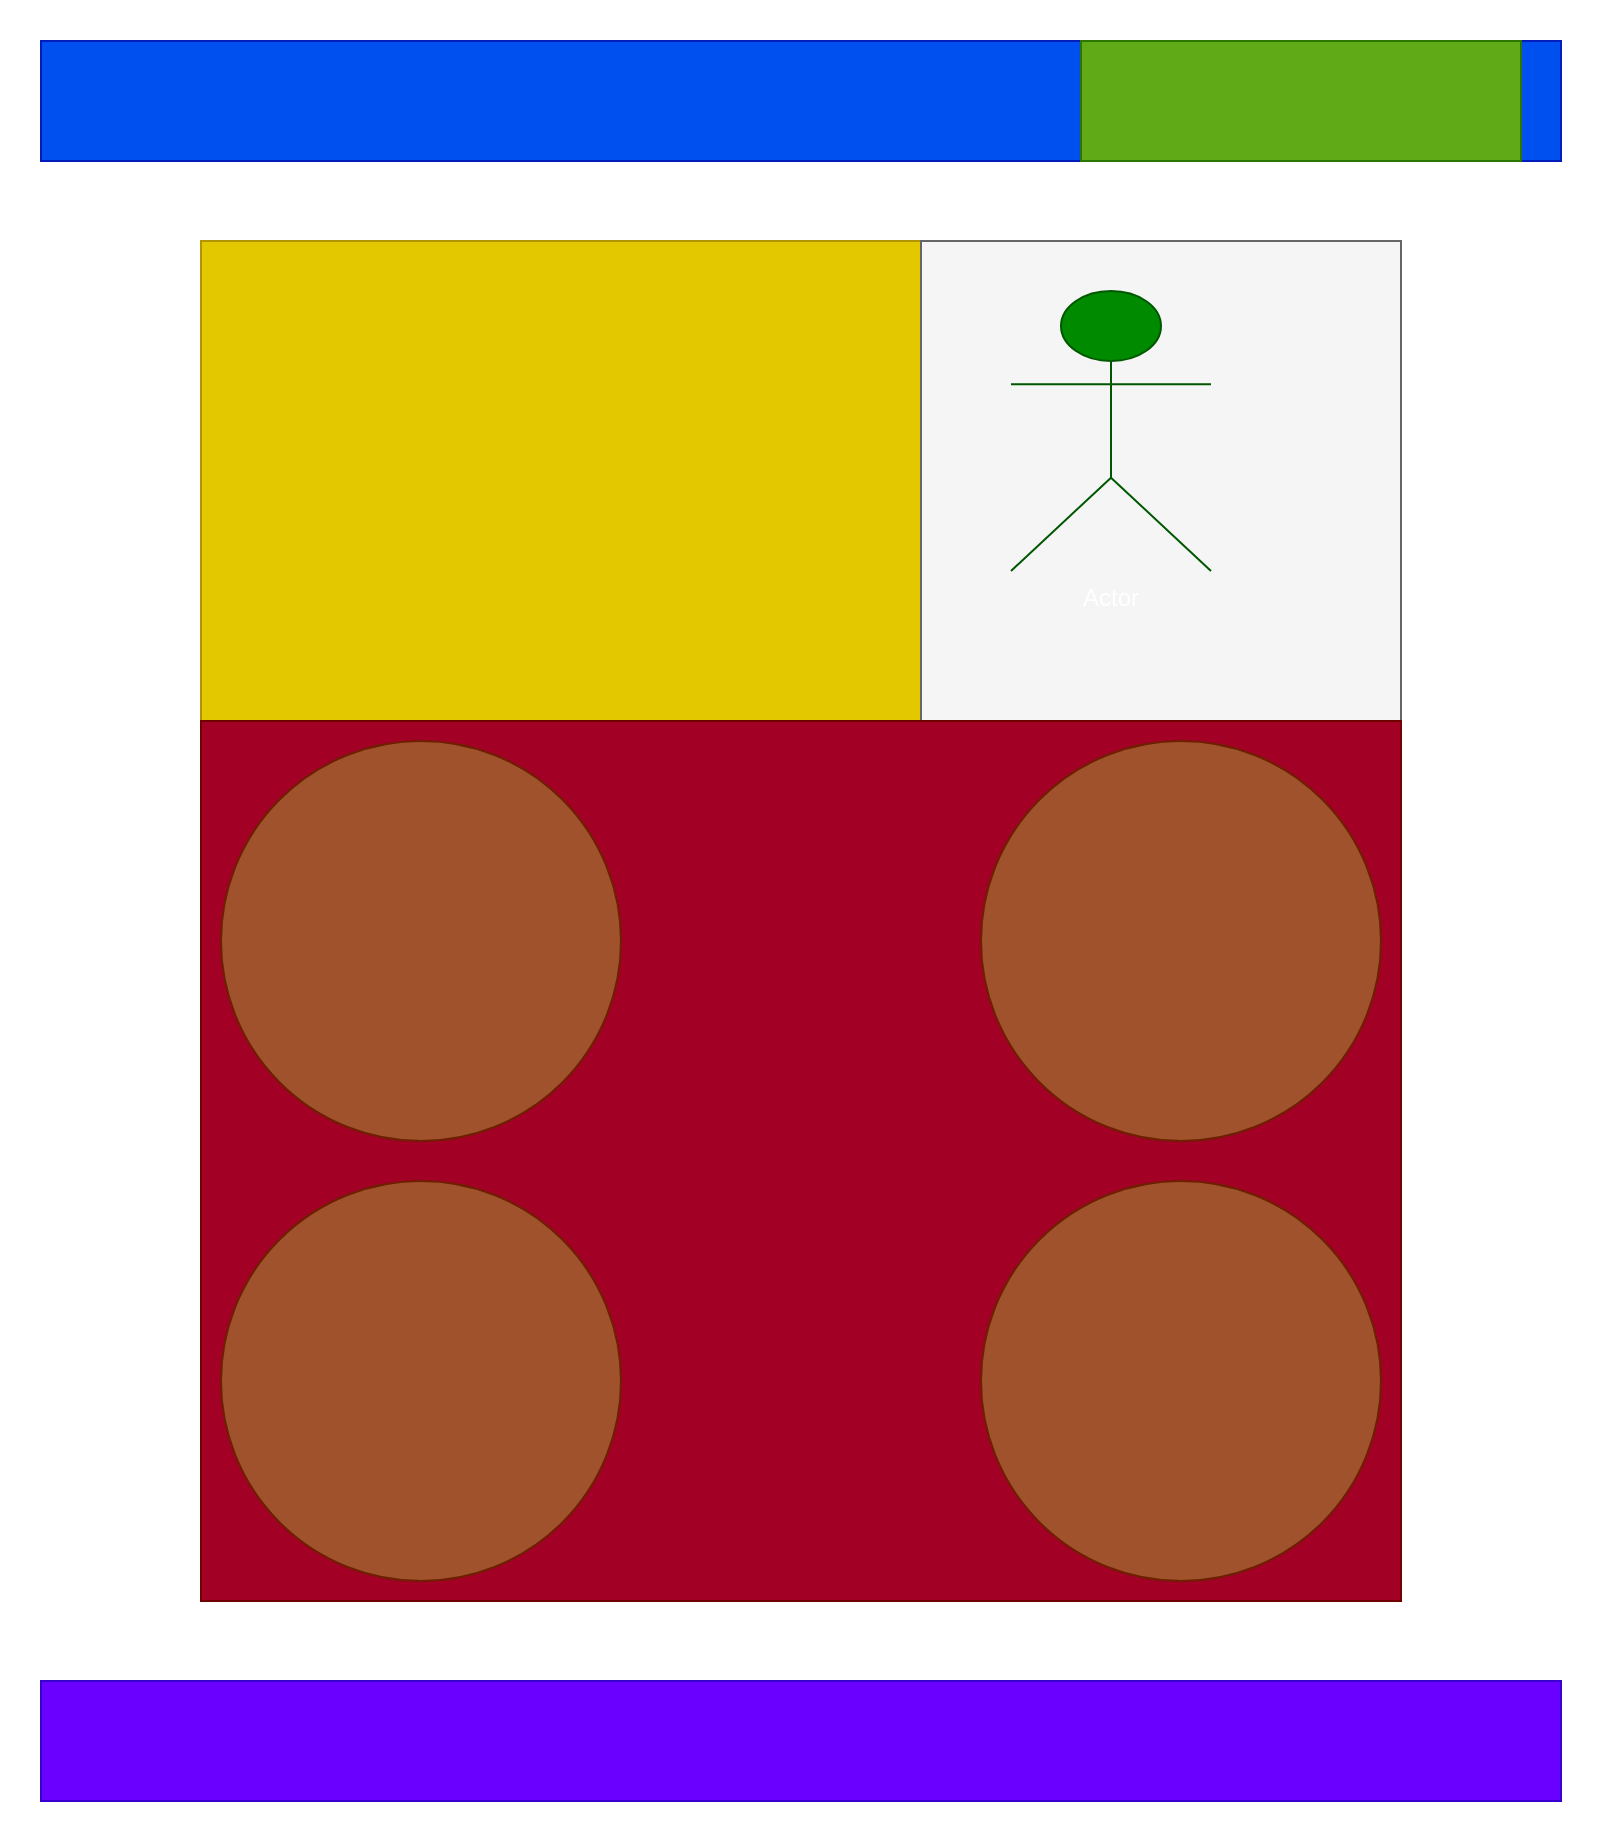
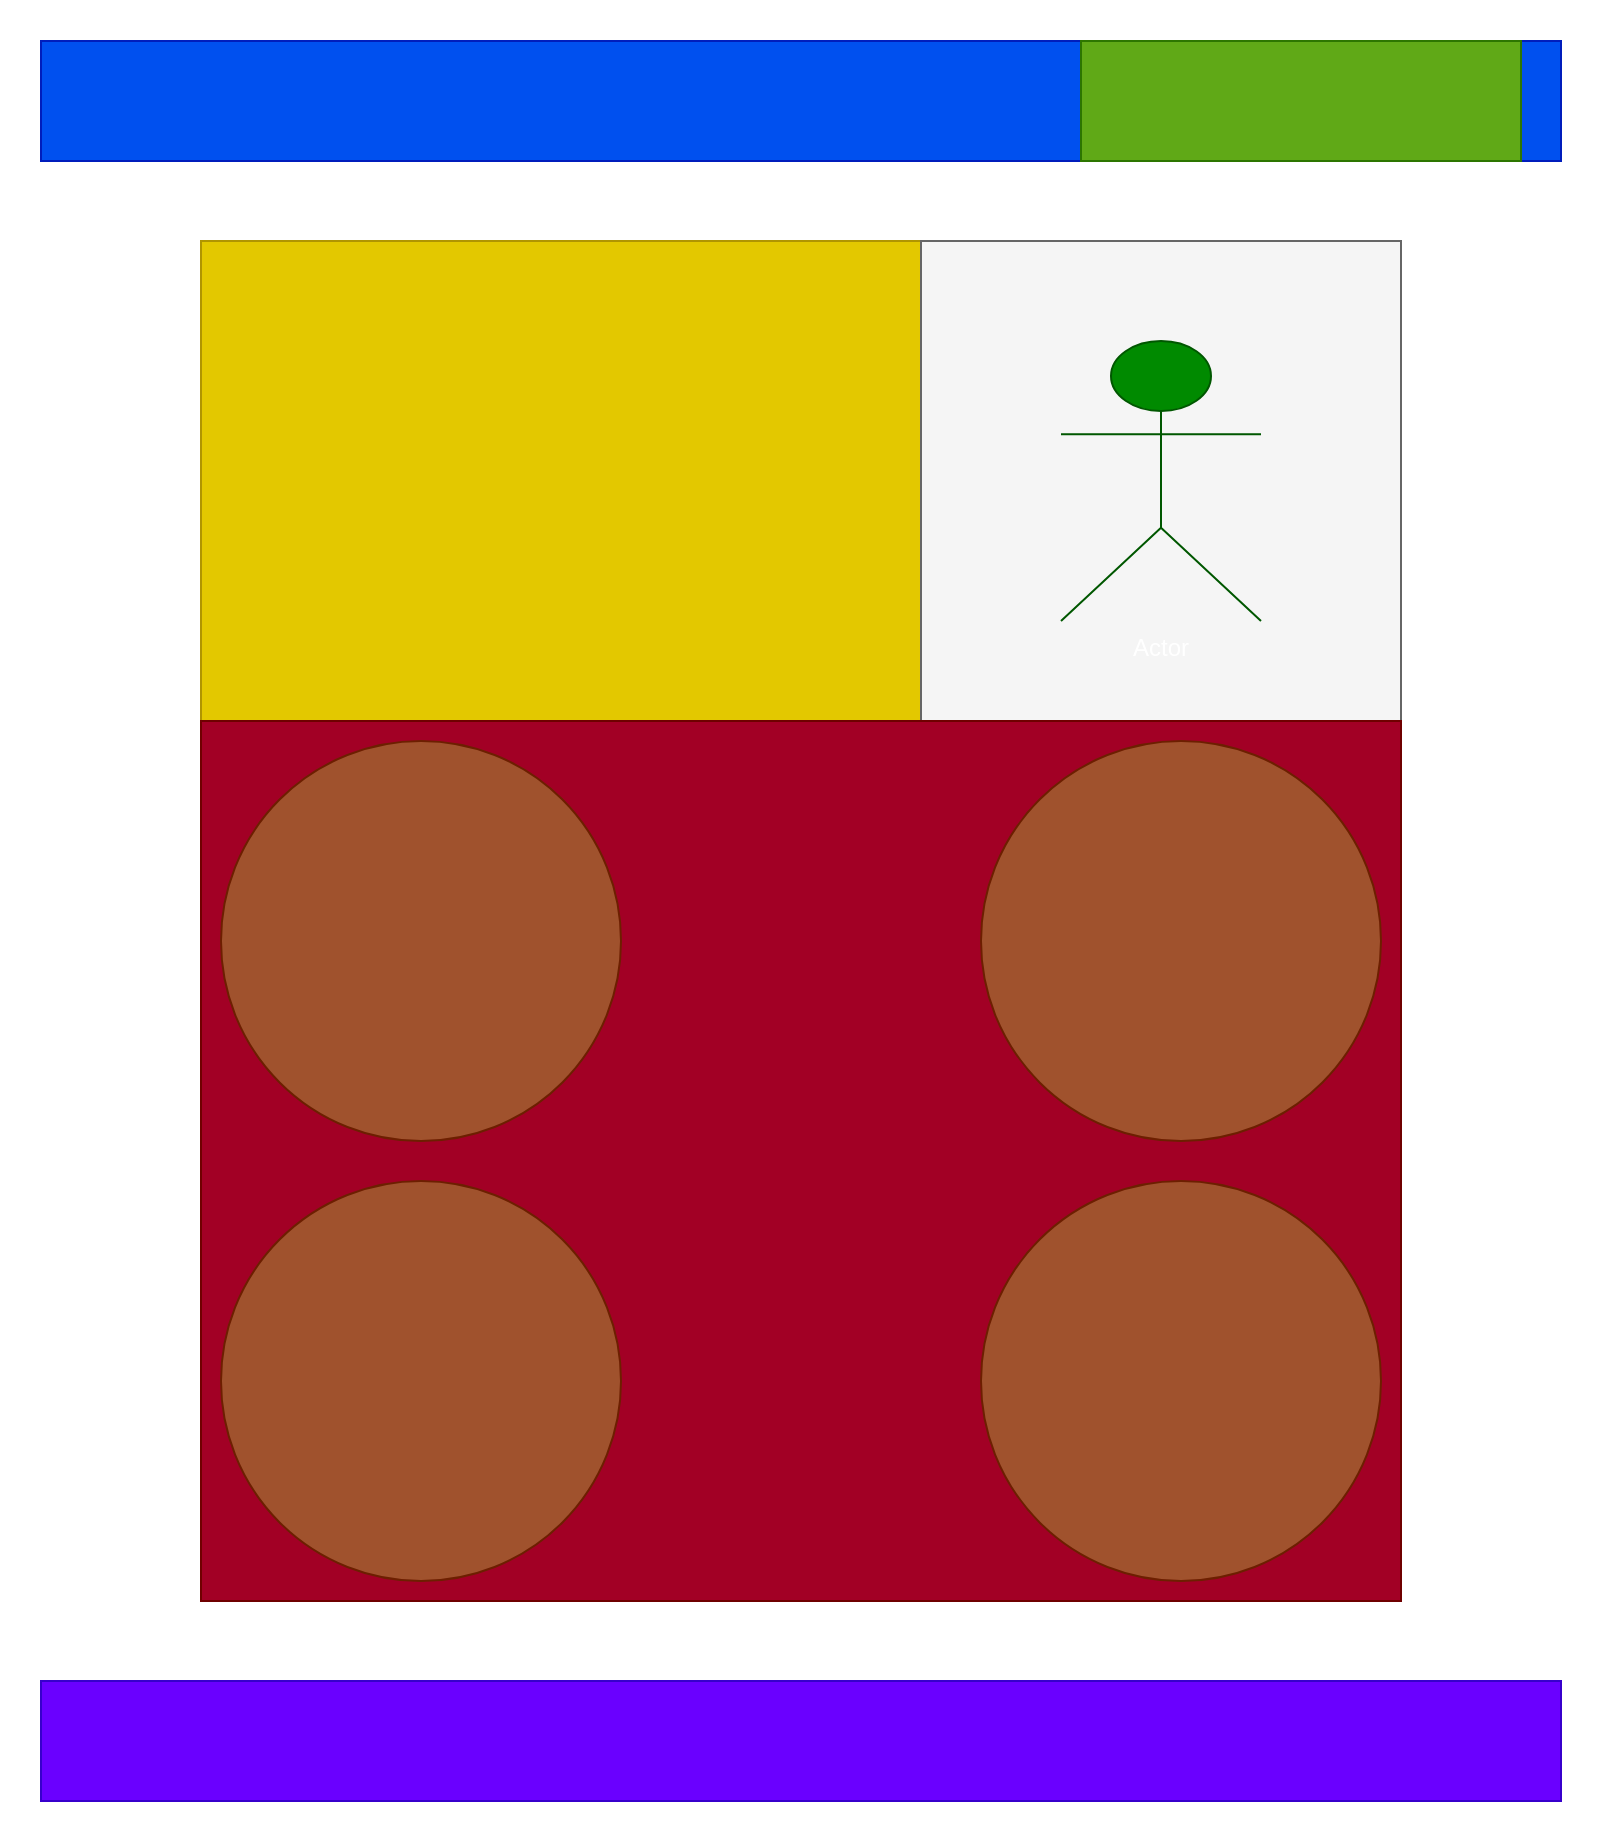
node "Actor": moved (1111, 431) -> (1161, 481)
